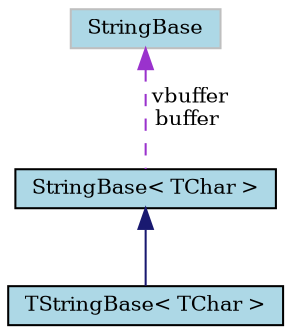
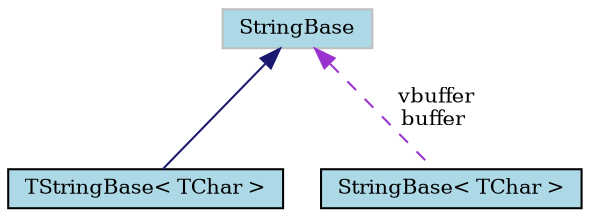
edge "TStringBase< TChar >" -> "StringBase< TChar >": now "TStringBase< TChar >" -> "StringBase"
